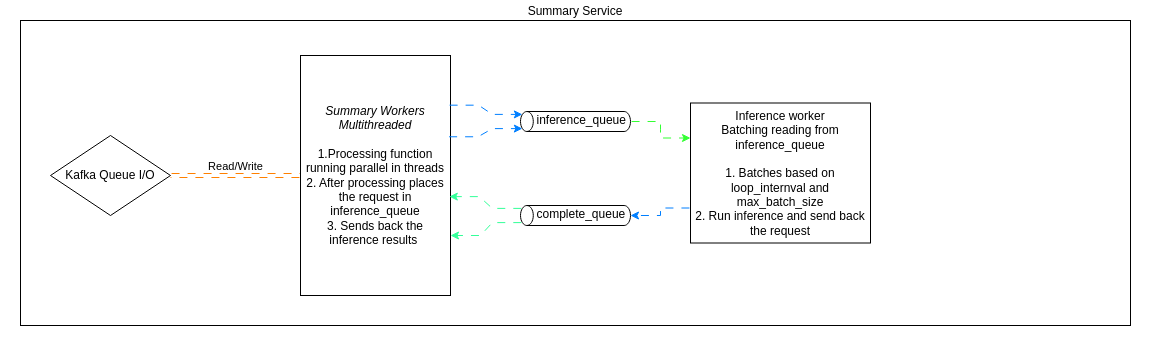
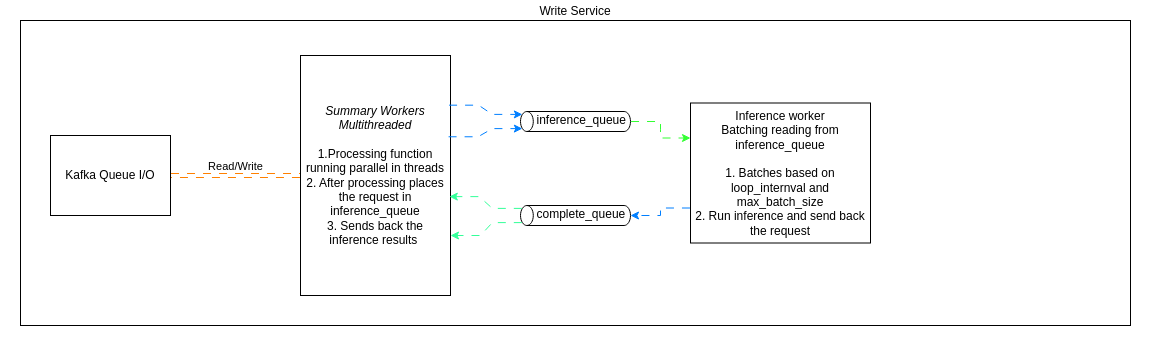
node "Summary Service": label "Summary Service" -> "Write Service"
node "Kafka Queue I/O": shape diamond -> rectangle
